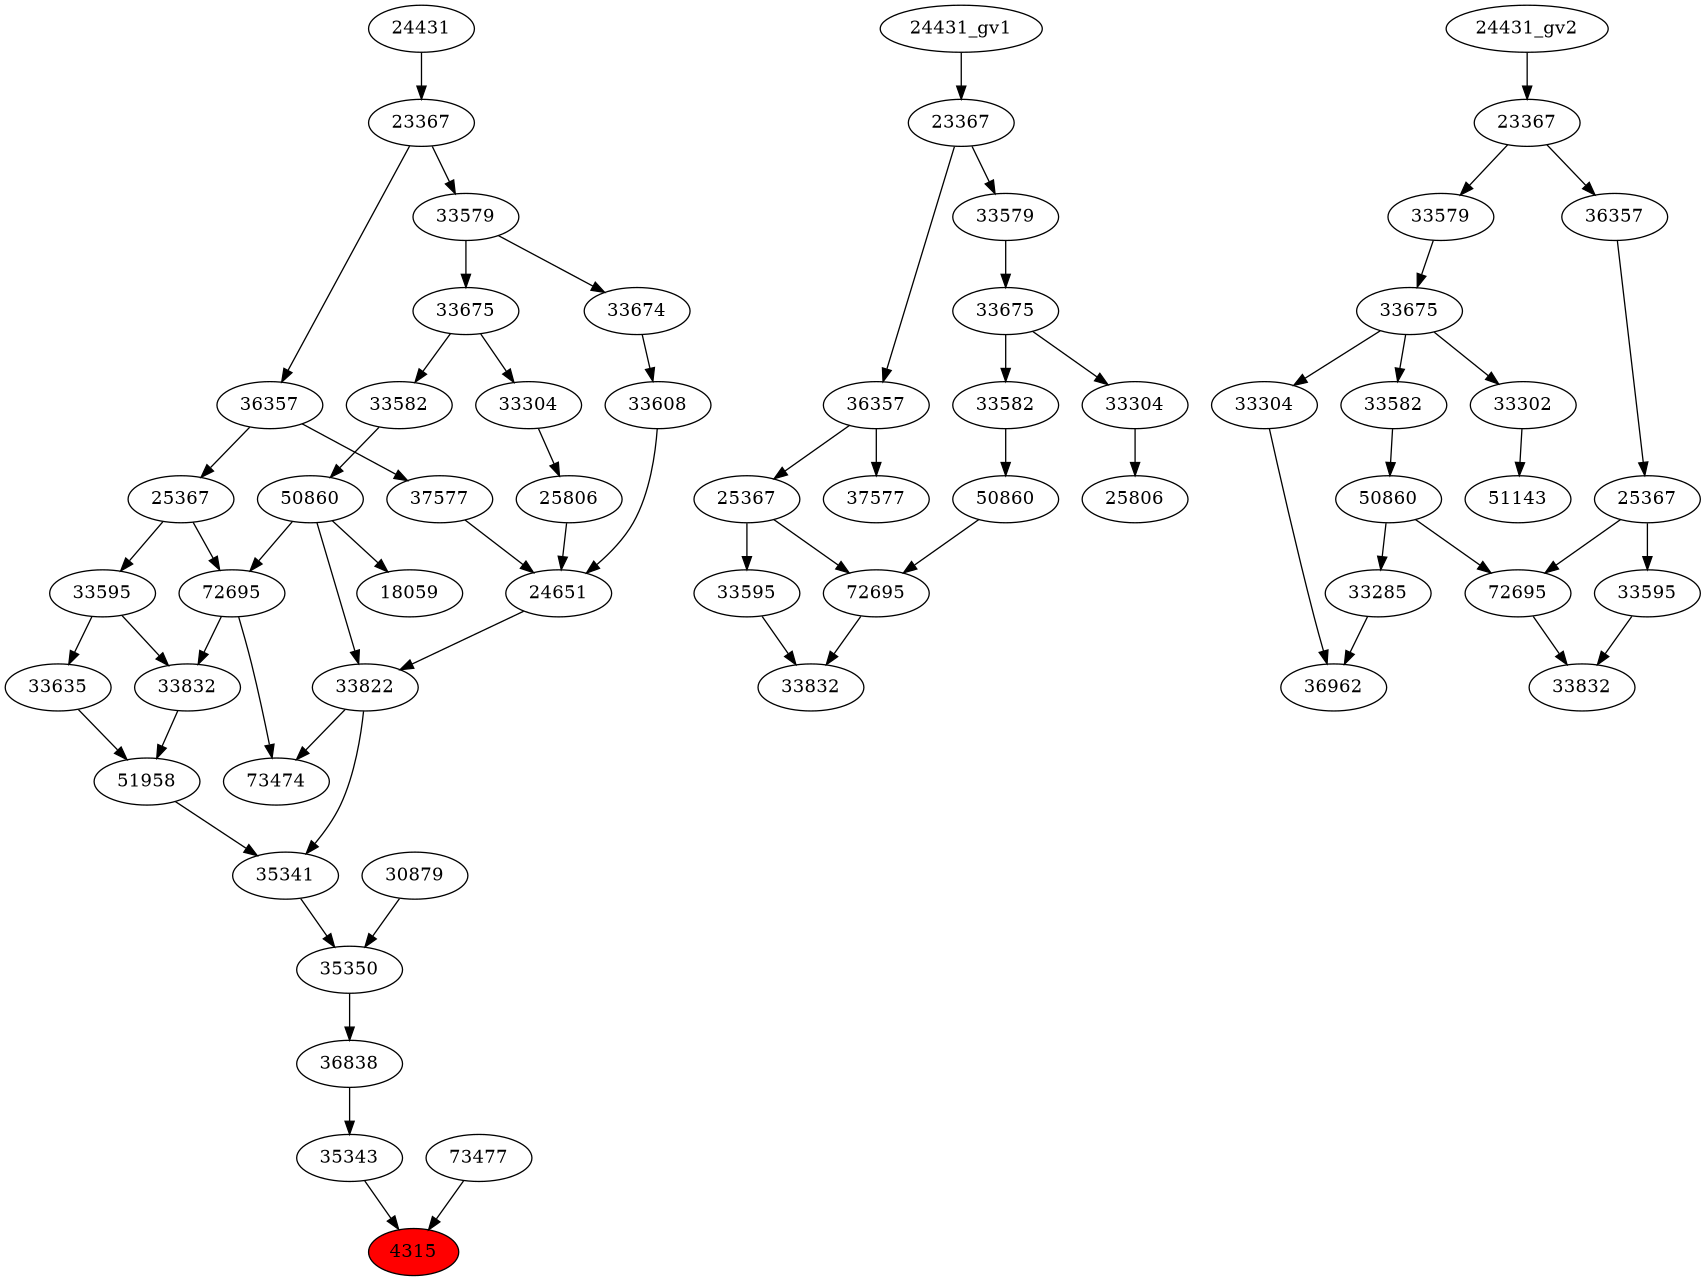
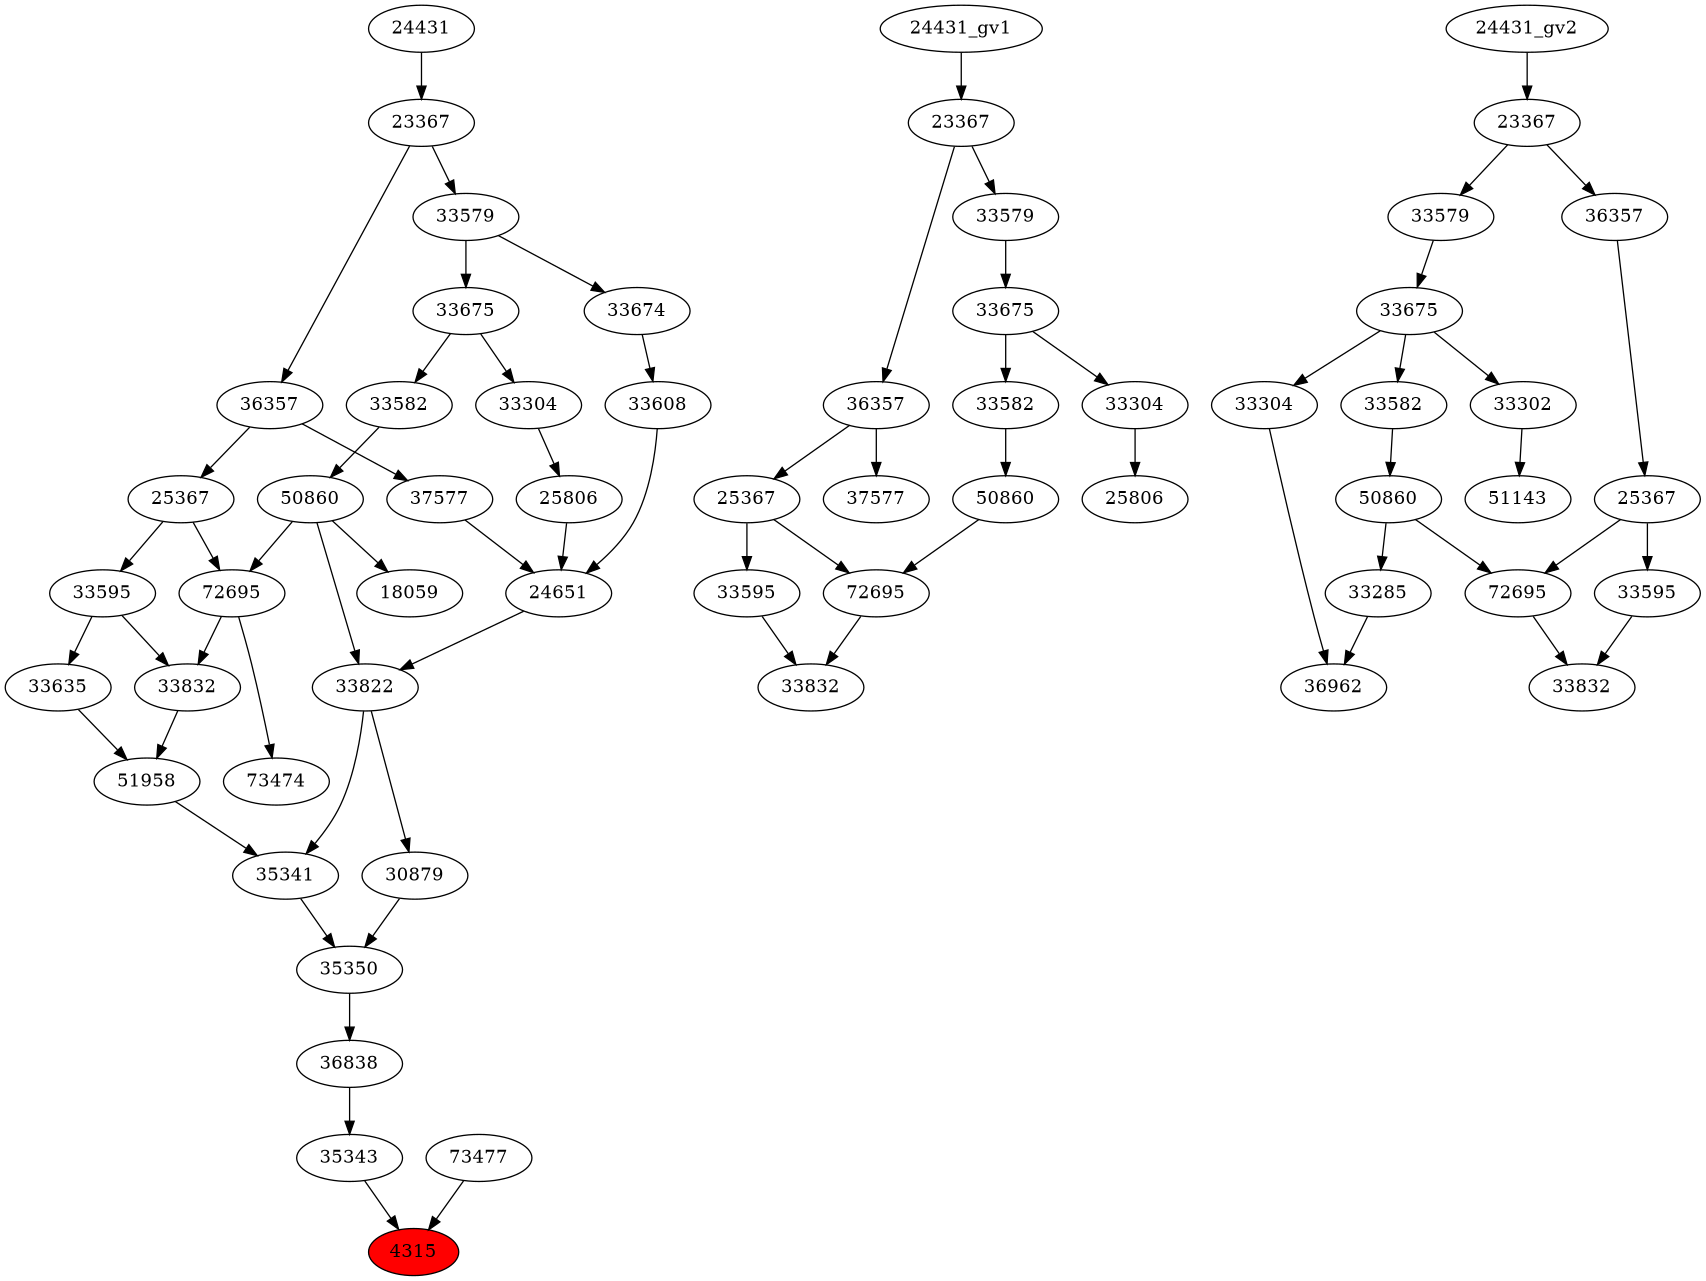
edge "33822" -> "73474": now "33822" -> "30879"
